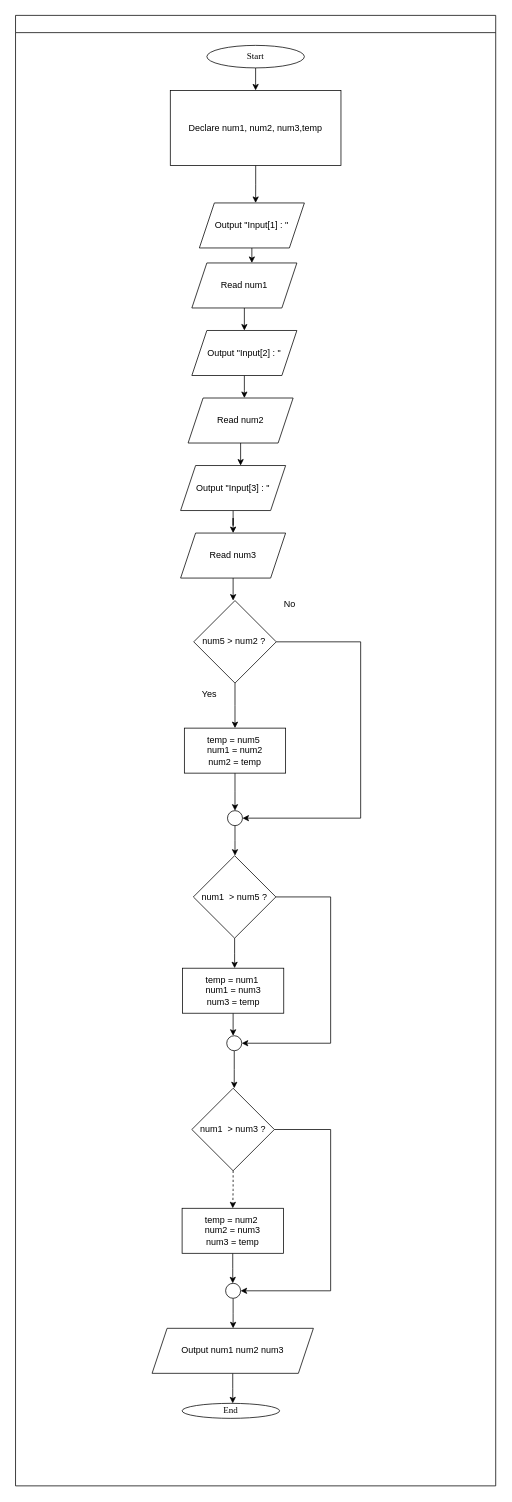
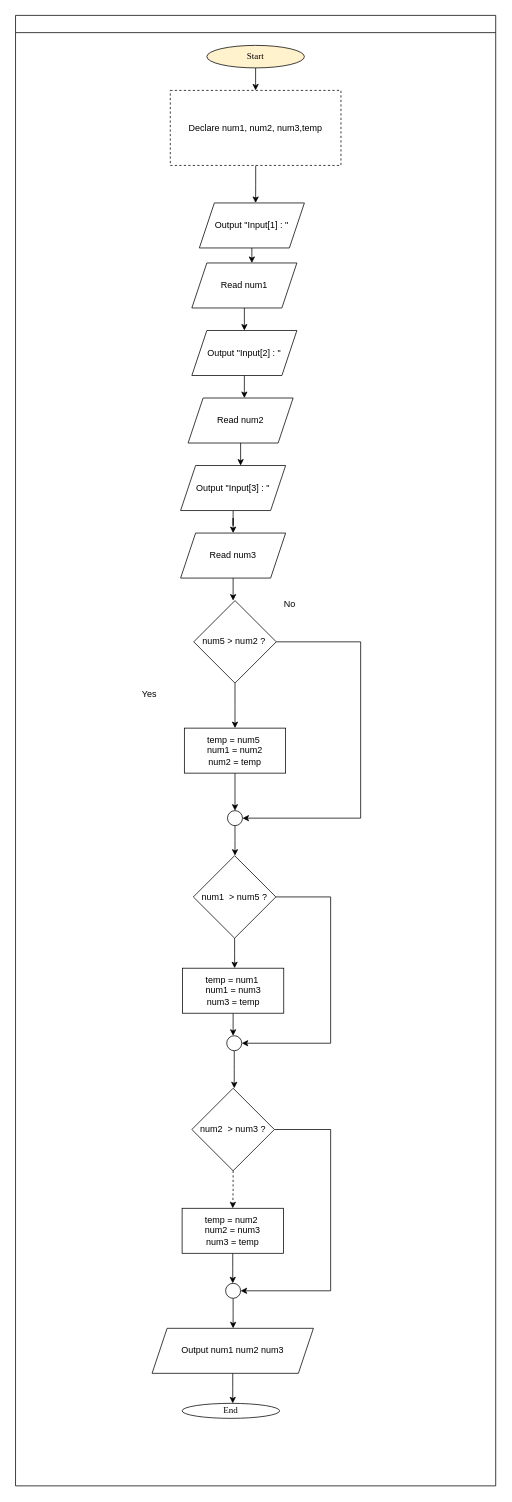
node "Start": fillcolor #ffffff -> #fff2cc
node "Declare num1, num2, num3,temp": style solid -> dashed
node "Yes": moved (209, 694) -> (149, 694)
node "num1 > num3 ?": label "num1 > num3 ?" -> "num2 > num3 ?"
